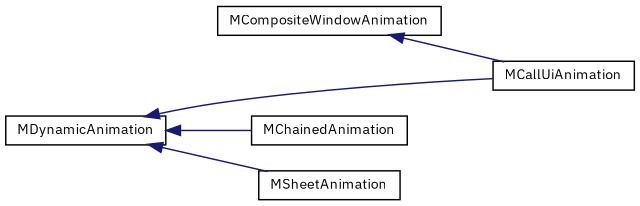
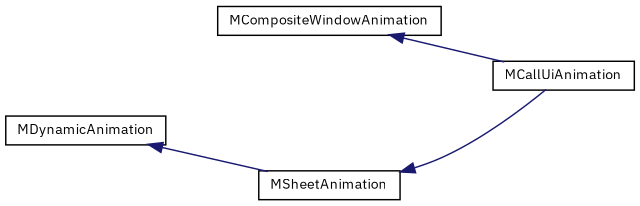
edge "MCallUiAnimation" -> "MDynamicAnimation": now "MCallUiAnimation" -> "MSheetAnimation"
node "MChainedAnimation": removed
